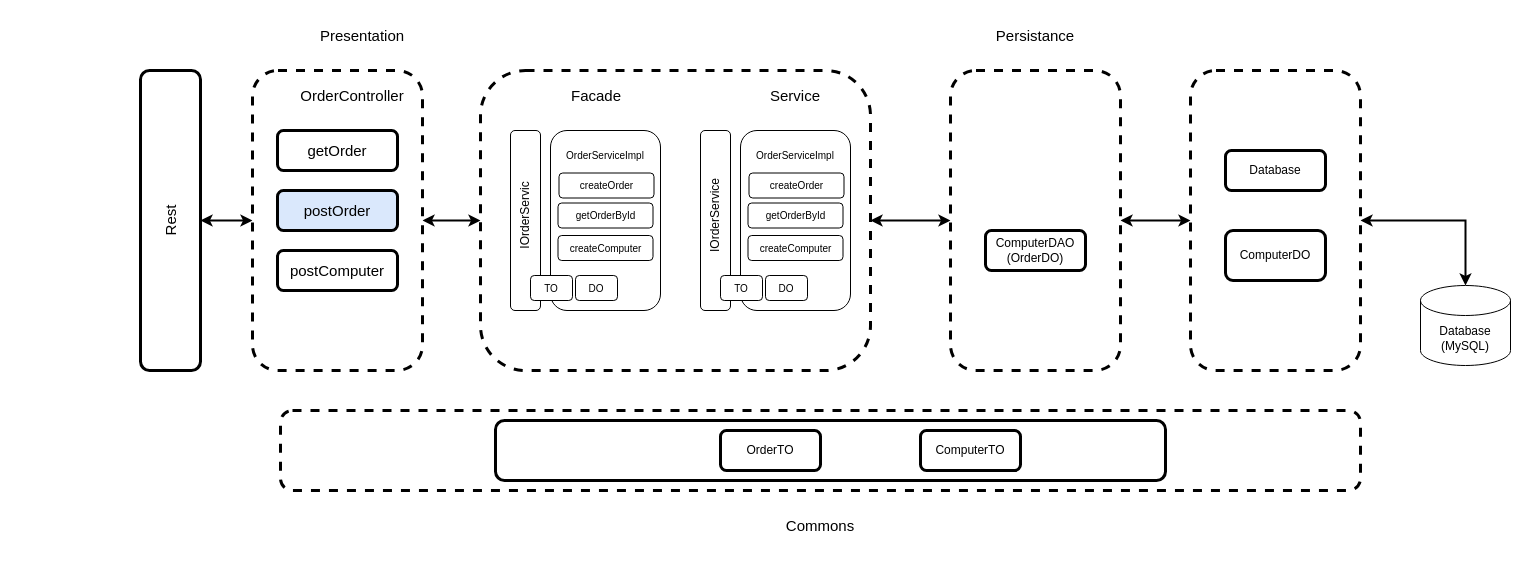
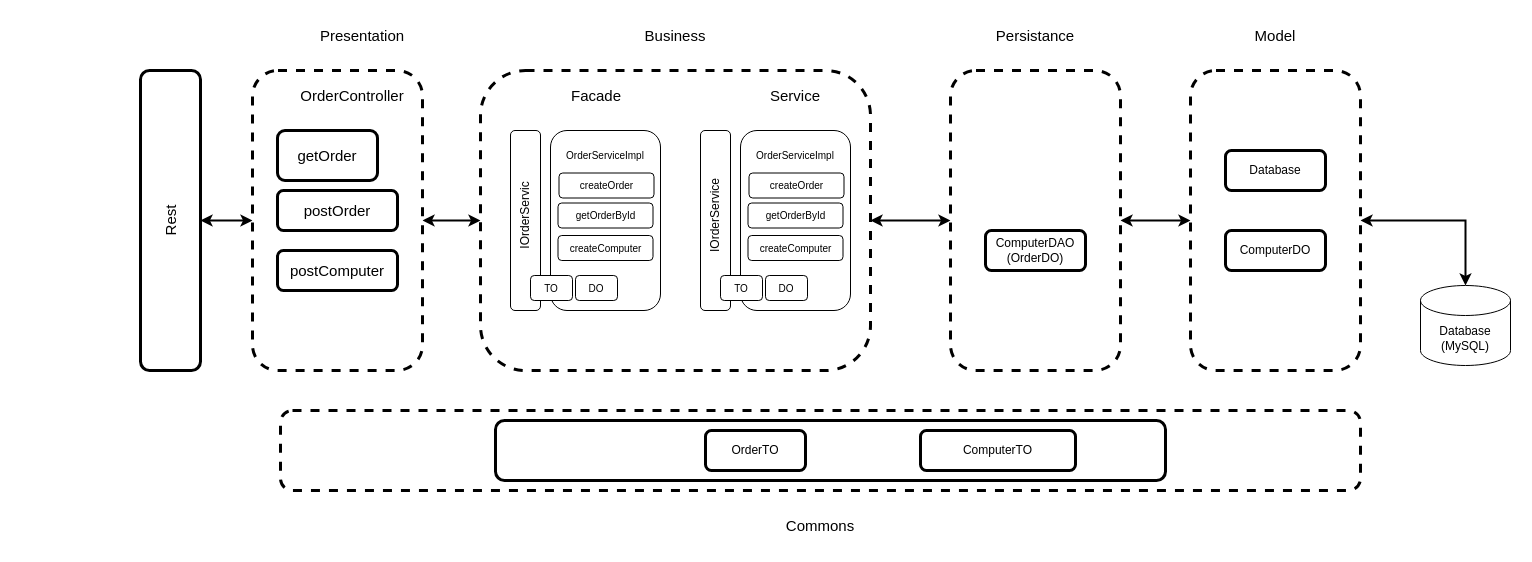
node "Business": added
node "Model": added
node "getOrder": size 120x40 -> 100x50
node "postOrder": fillcolor #dae8fc -> #ffffff
node "ComputerDO": size 100x50 -> 100x40
node "OrderTO": moved (771, 451) -> (756, 451)
node "ComputerTO": size 100x40 -> 155x40
